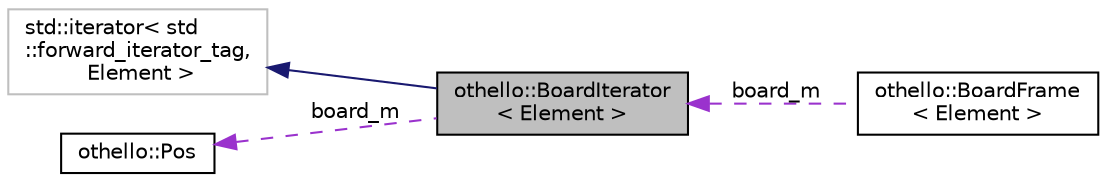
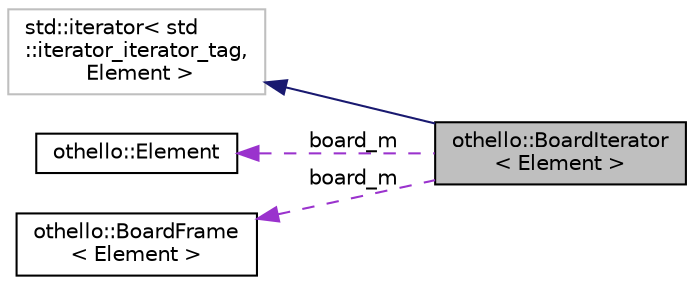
node "std::iterator< std ::forward_iterator_tag, Element >": label "std::iterator< std ::forward_iterator_tag, Element >" -> "std::iterator< std ::iterator_iterator_tag, Element >"
edge "othello::BoardFrame < Element >" -> "othello::BoardIterator < Element >": reversed
node "othello::Pos": label "othello::Pos" -> "othello::Element"
